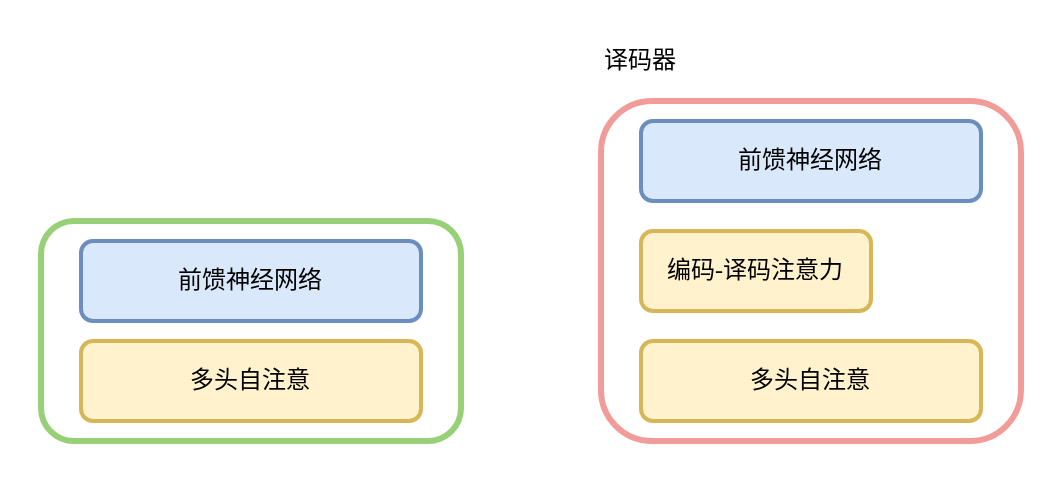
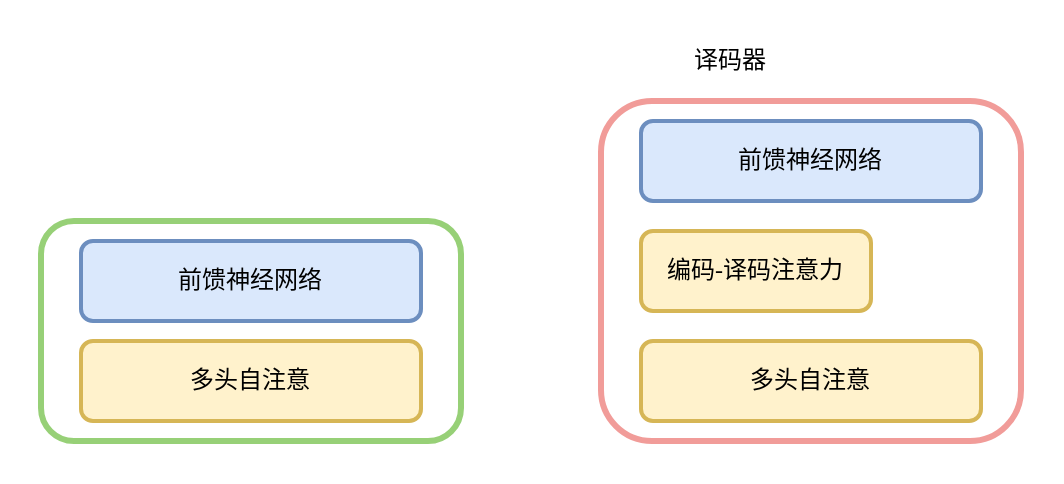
node "译码器": moved (641, 61) -> (731, 61)
